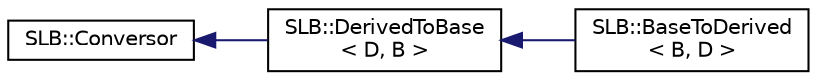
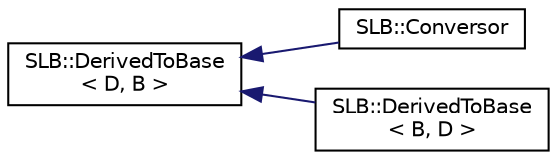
edge "SLB::DerivedToBase < D, B >" -> "SLB::Conversor": reversed
node "SLB::BaseToDerived < B, D >": label "SLB::BaseToDerived < B, D >" -> "SLB::DerivedToBase < B, D >"
